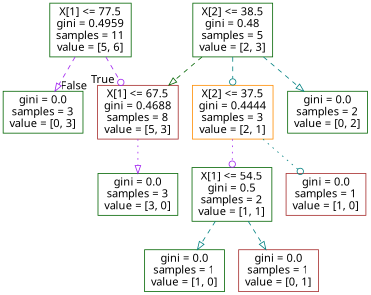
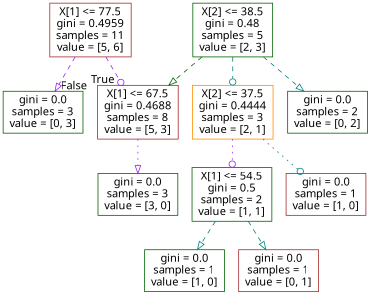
node "X[1] <= 77.5 gini = 0.4959 samples = 11 value = [5, 6]": color darkgreen -> brown
